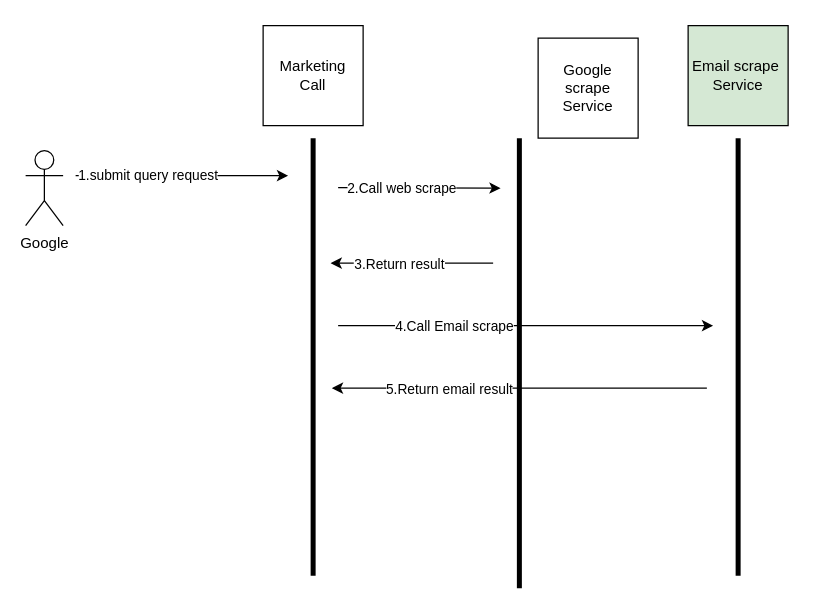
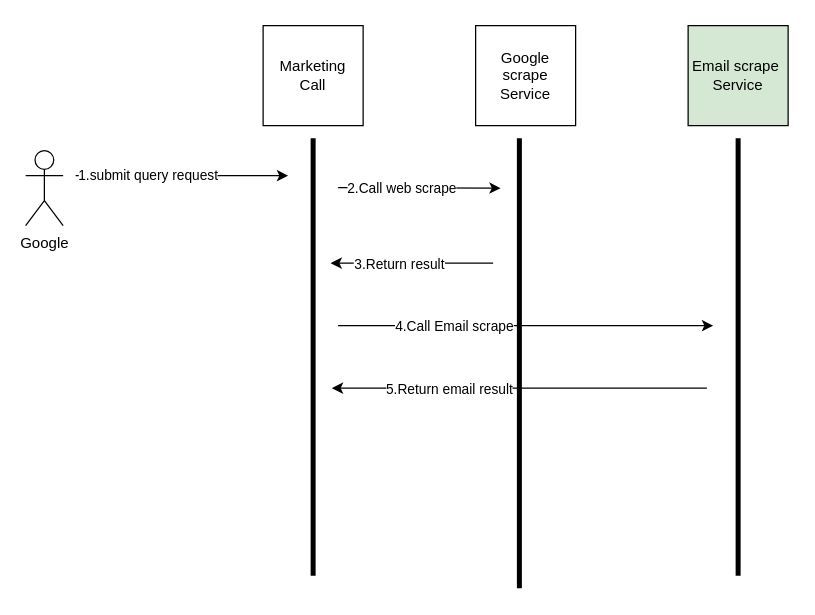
node "Google scrape Service": moved (588, 88) -> (526, 76)
